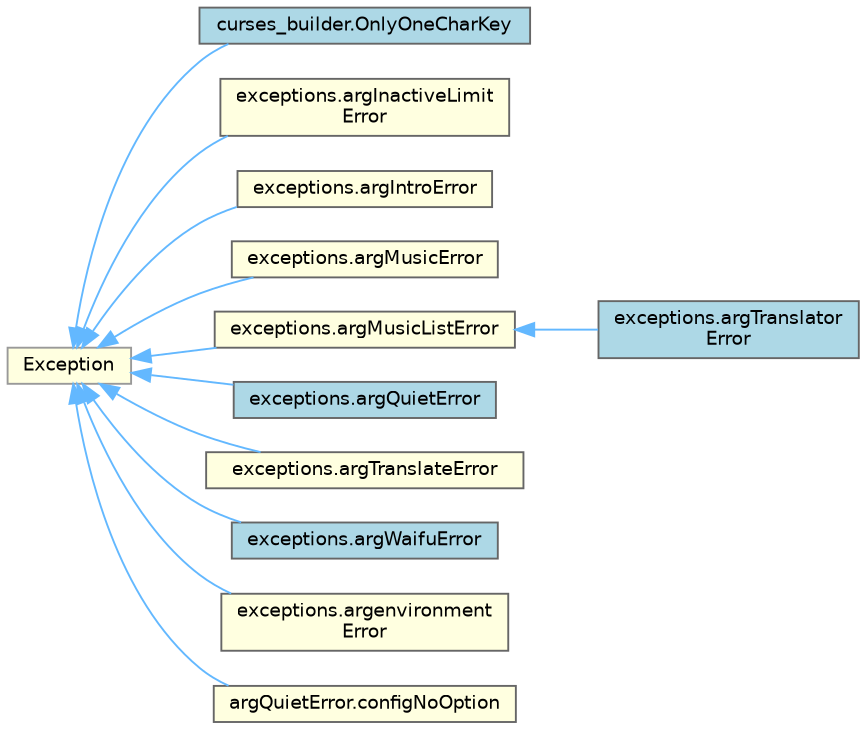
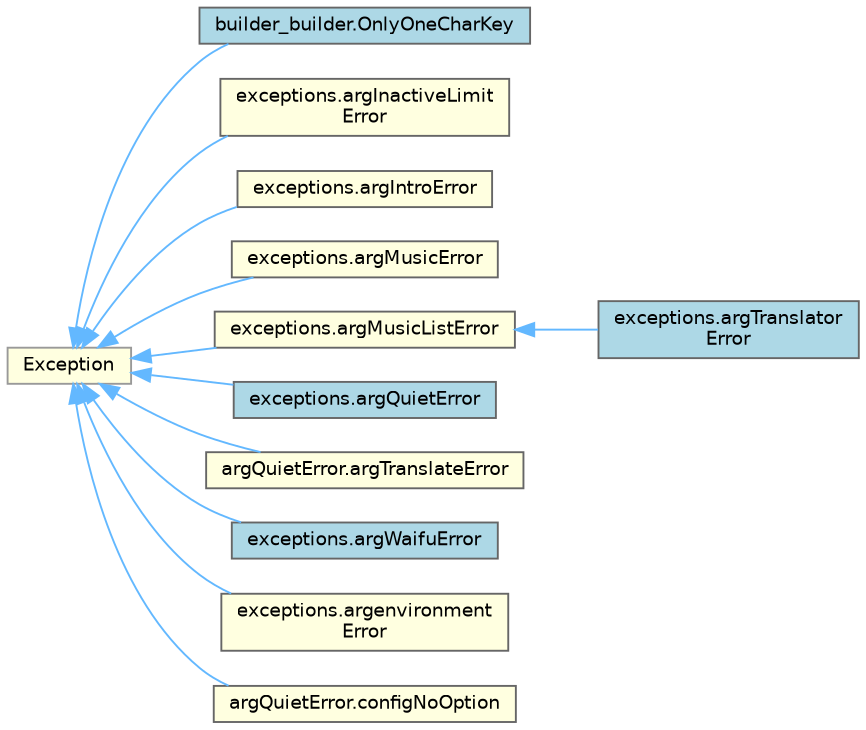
node "curses_builder.OnlyOneCharKey": label "curses_builder.OnlyOneCharKey" -> "builder_builder.OnlyOneCharKey"
node "exceptions.argTranslateError": label "exceptions.argTranslateError" -> "argQuietError.argTranslateError"
